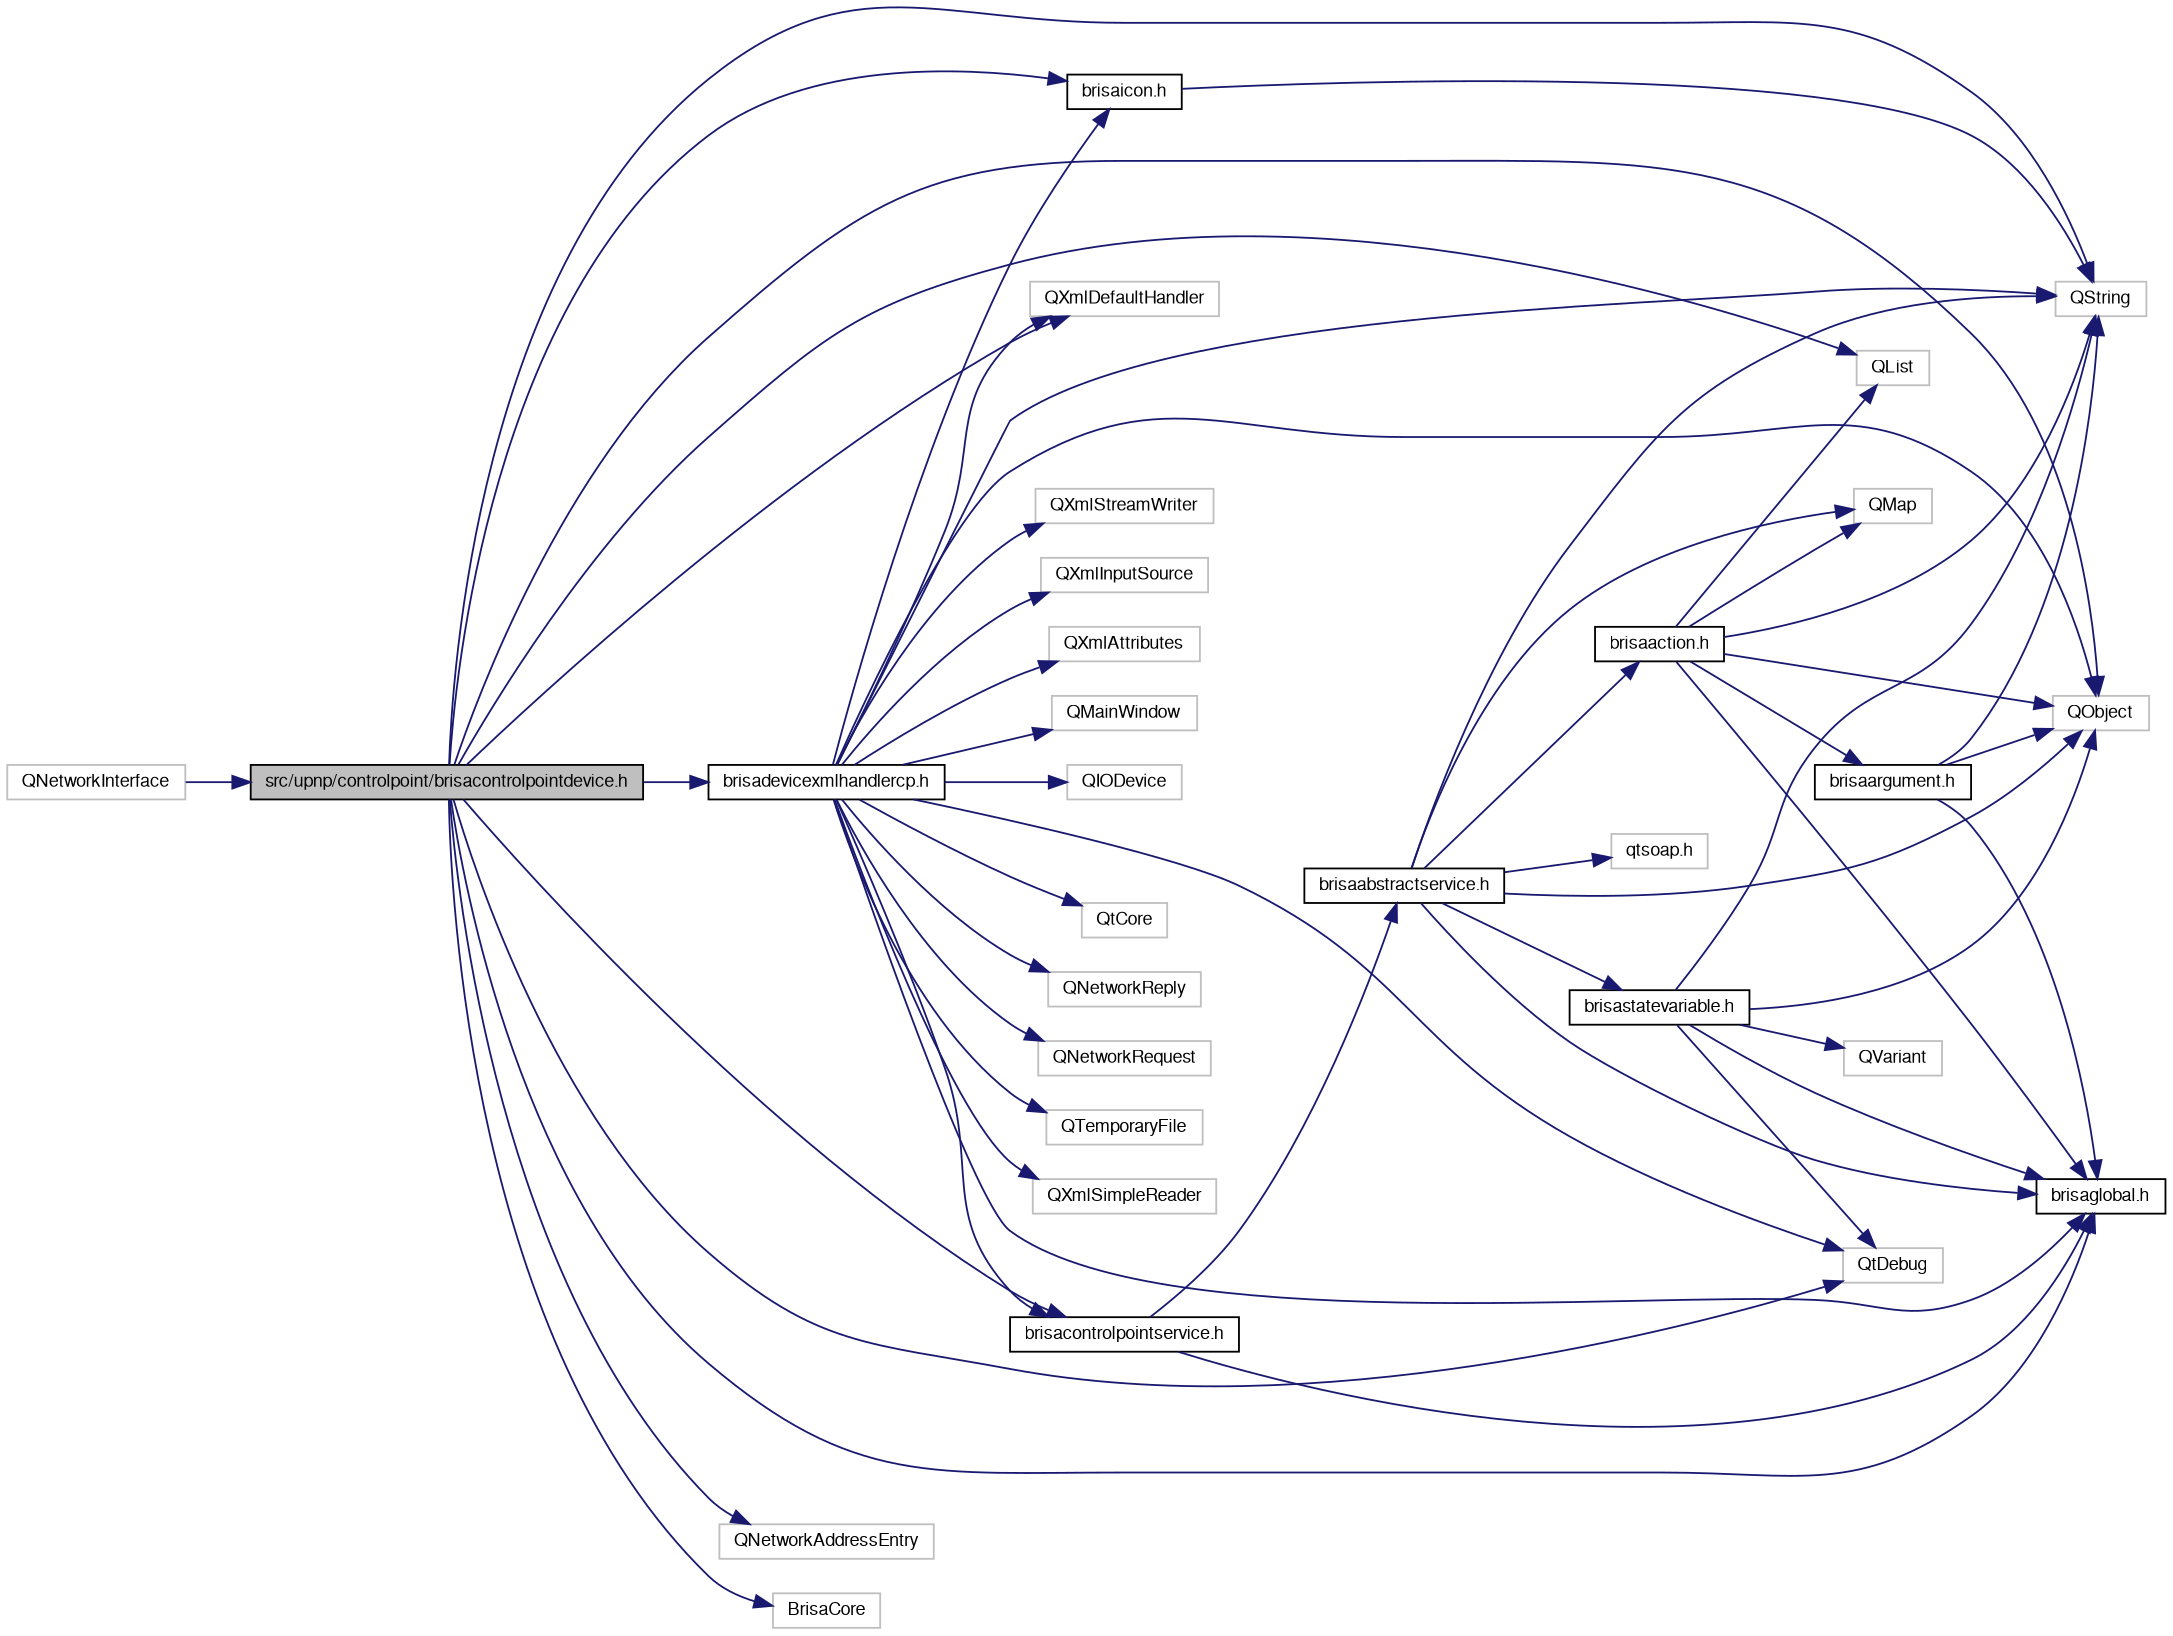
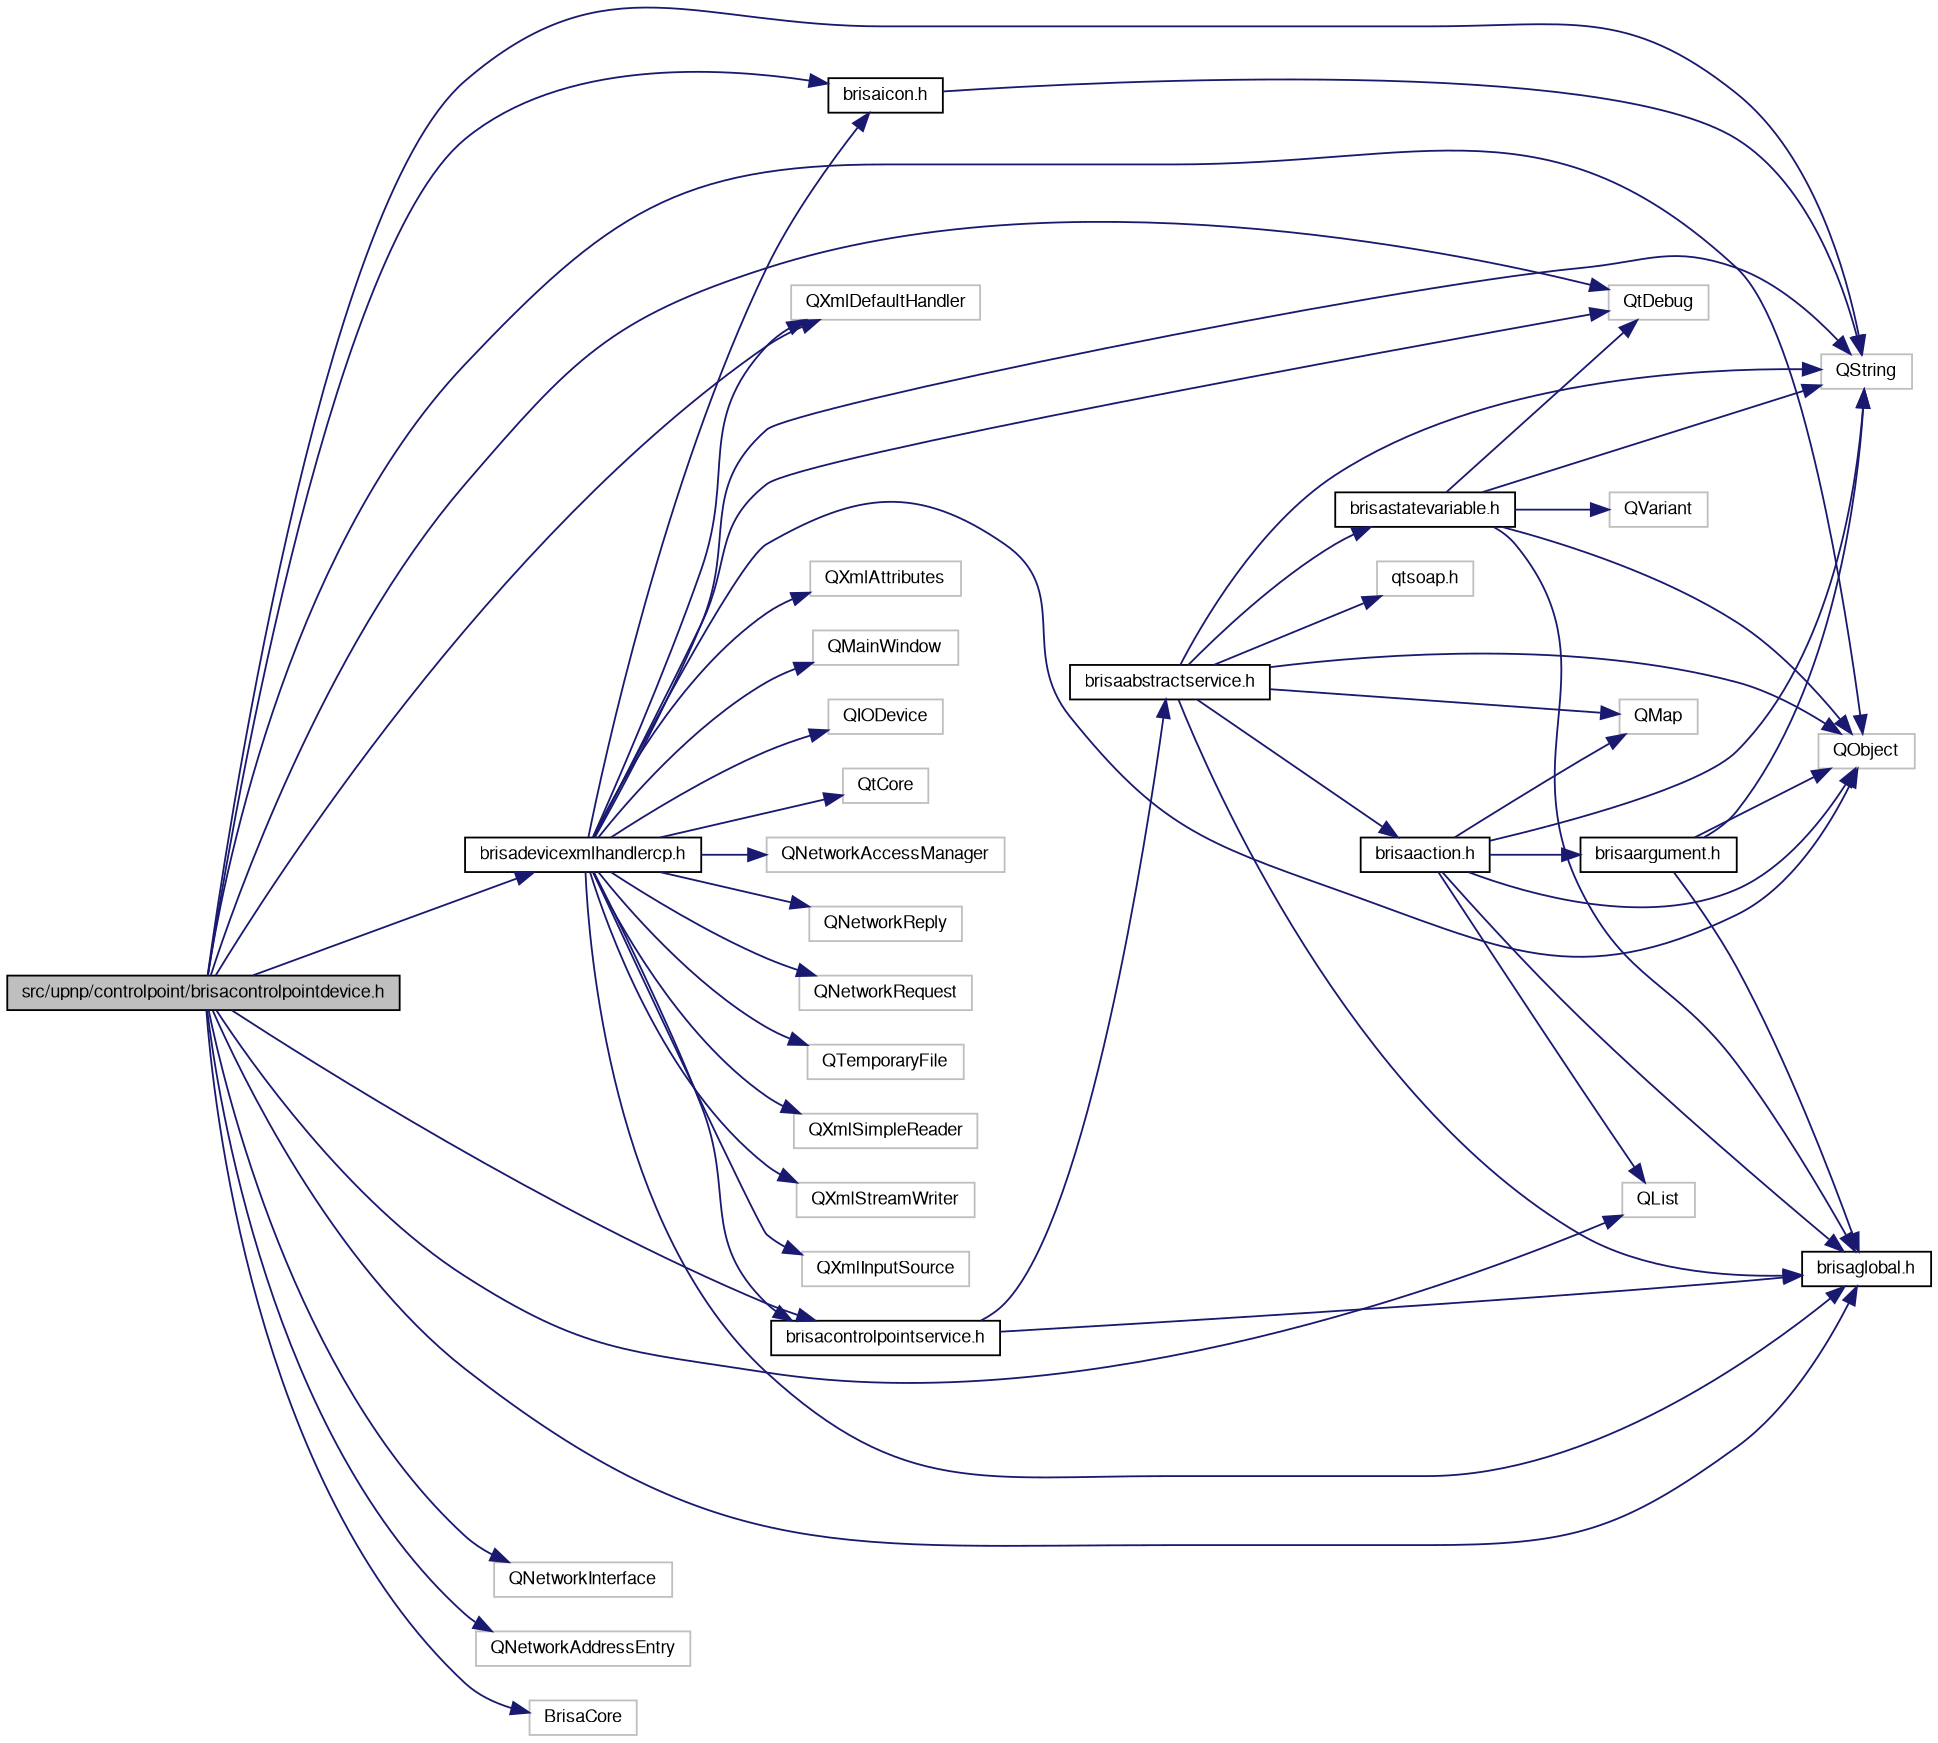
edge "QNetworkInterface" -> "src/upnp/controlpoint/brisacontrolpointdevice.h": reversed
node "QNetworkAccessManager": added
